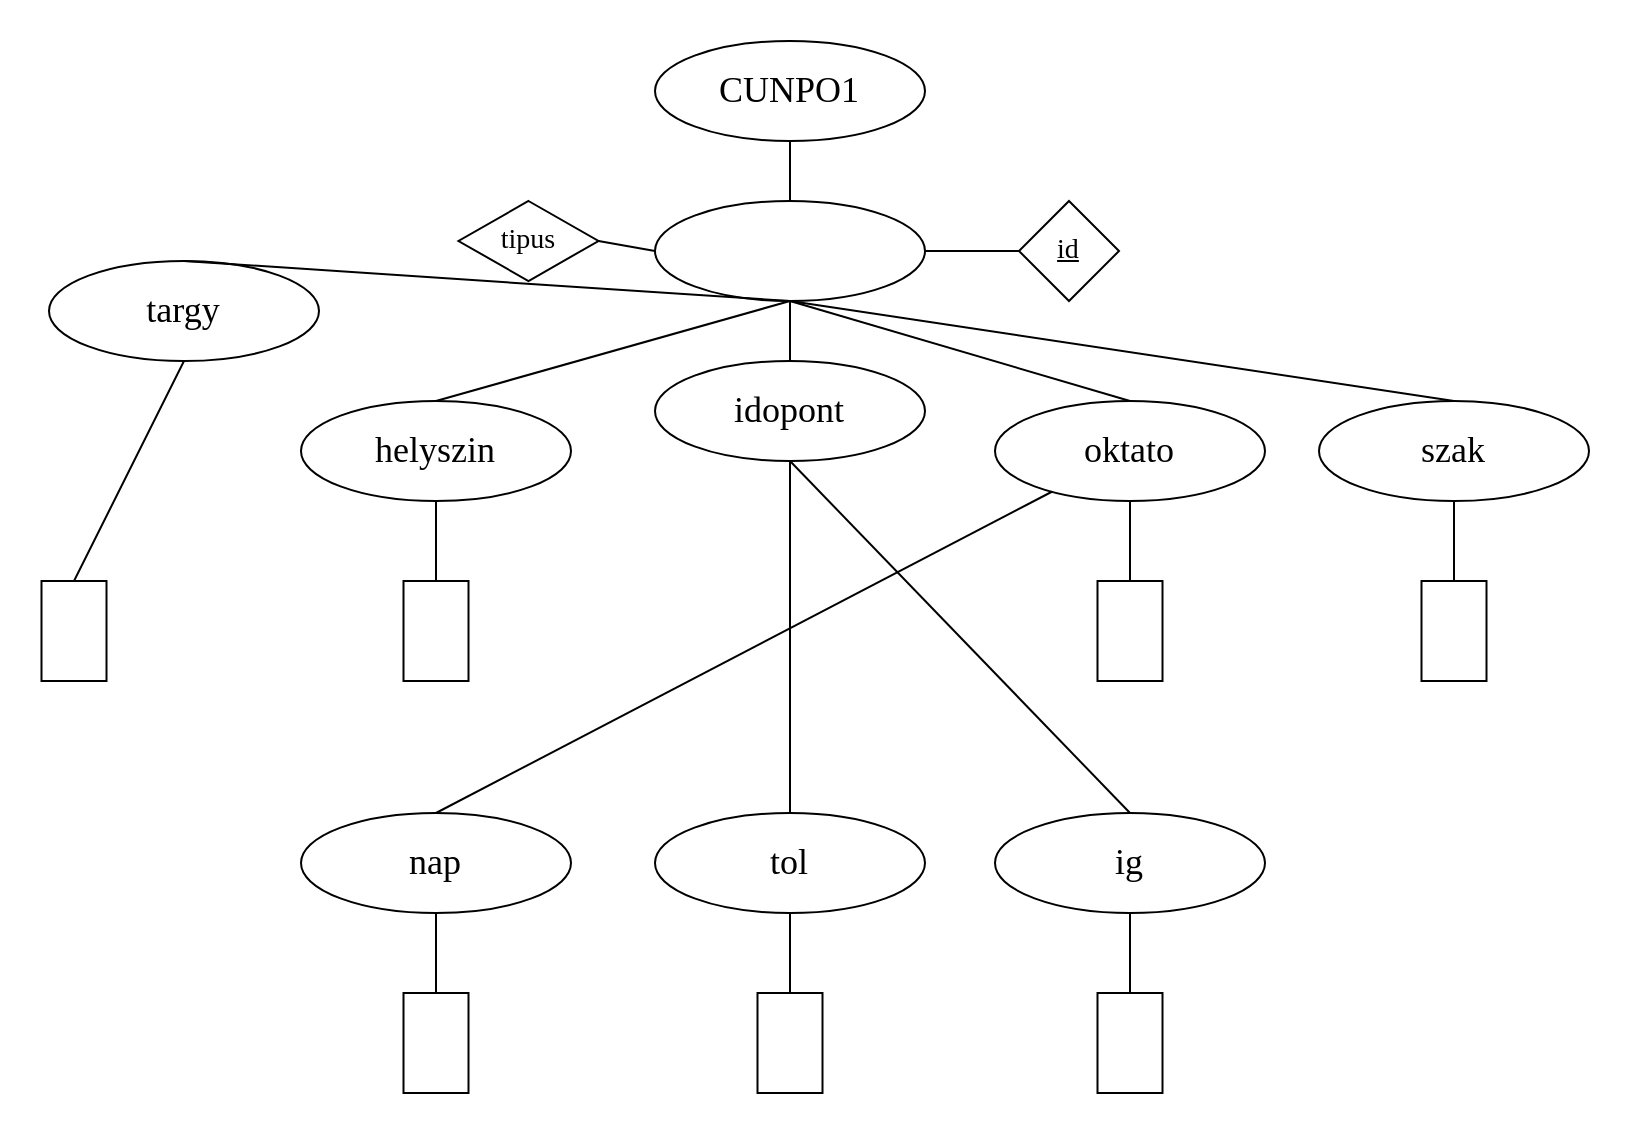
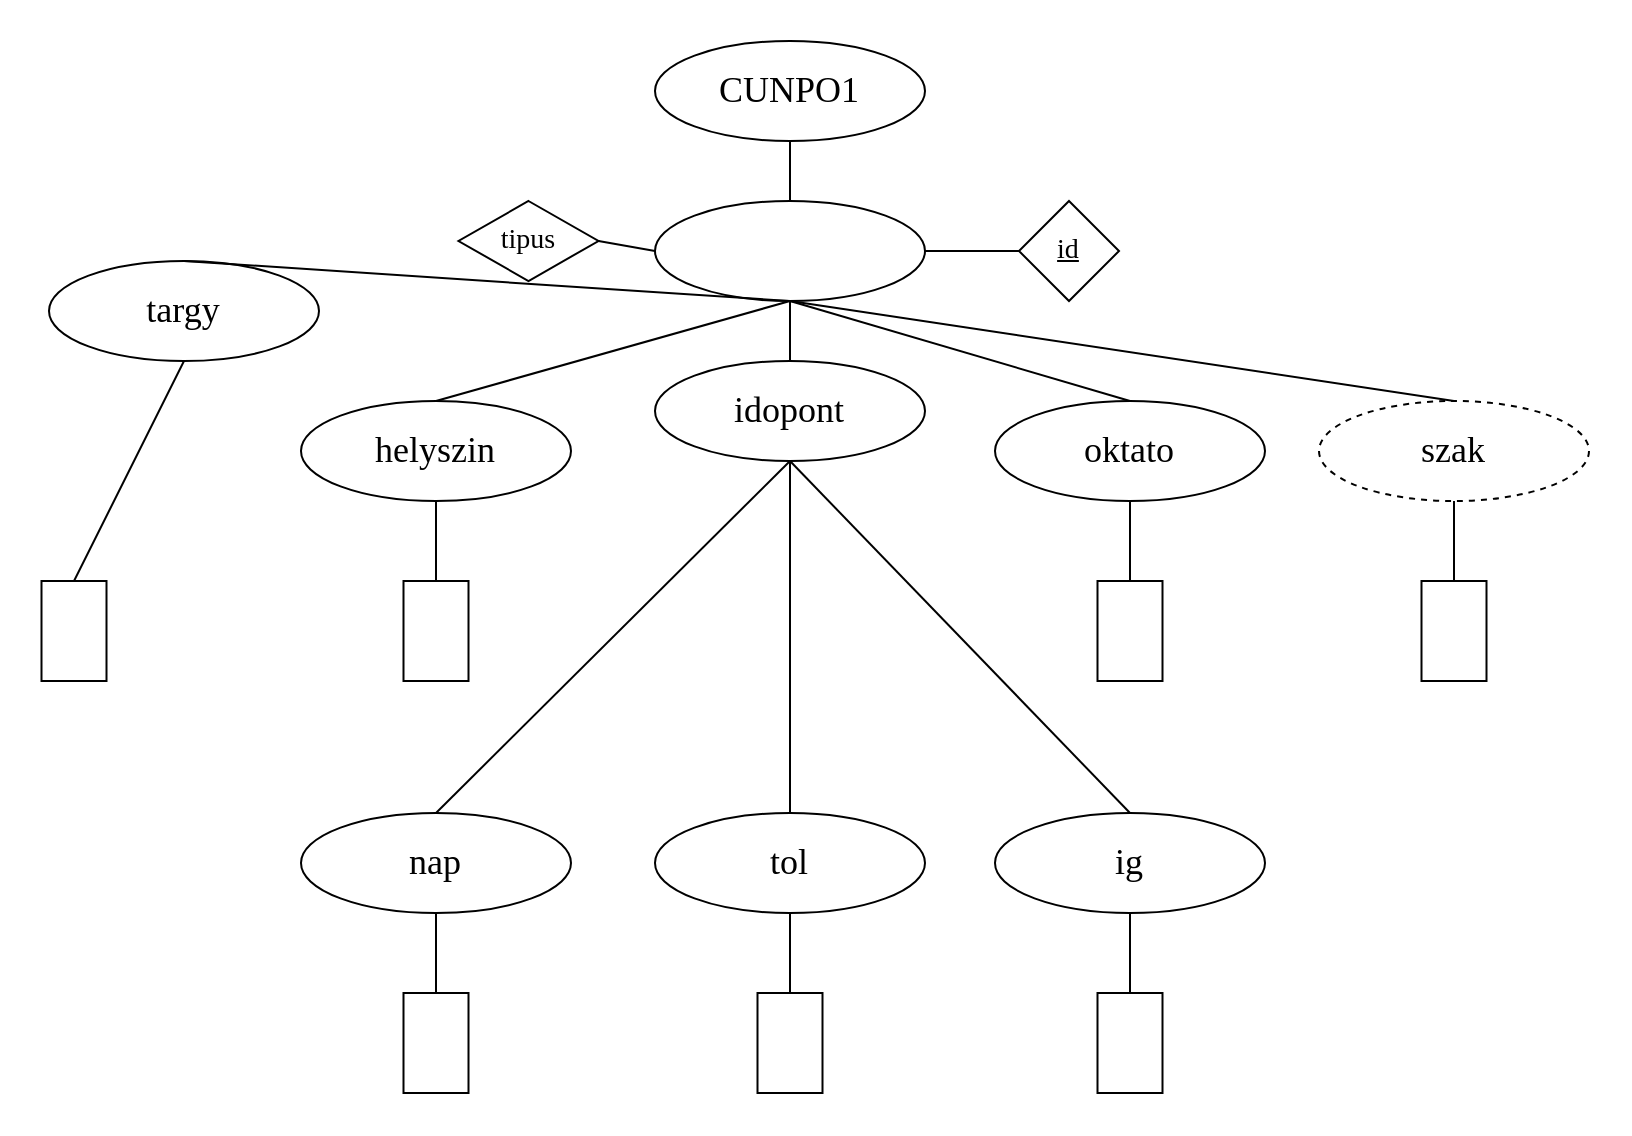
node "szak": style solid -> dashed
edge "oktato" -- "nap": now "idopont" -- "nap"
